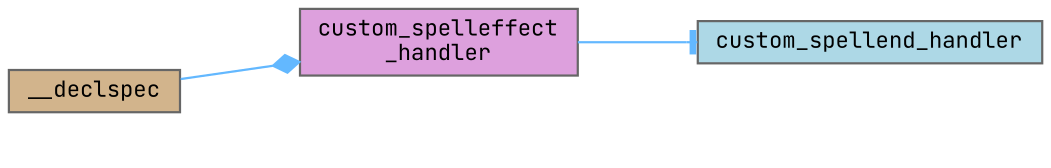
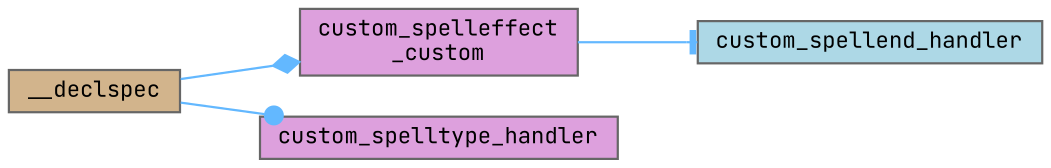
node "custom_spelleffect _handler": label "custom_spelleffect _handler" -> "custom_spelleffect _custom"
node "custom_spelltype_handler": added
